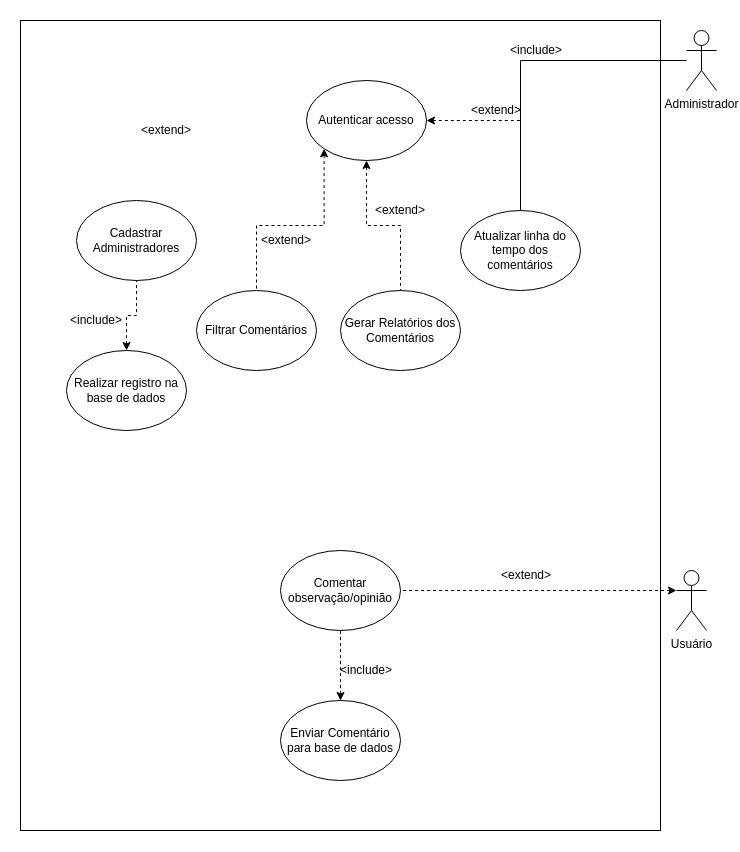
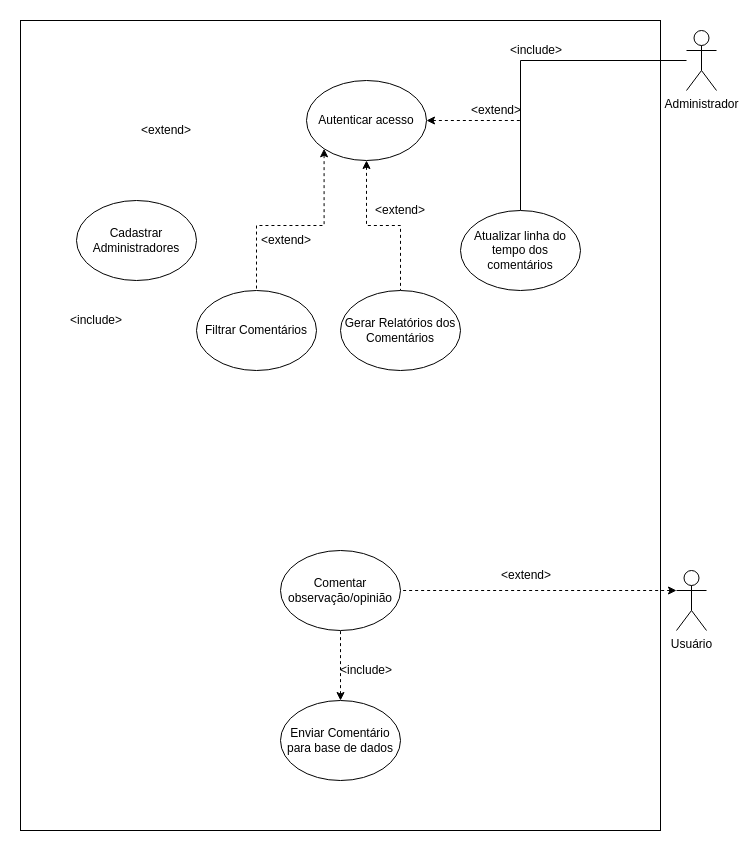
edge "Cadastrar Administradores" -> "Realizar registro na base de dados": removed
node "Realizar registro na base de dados": removed
